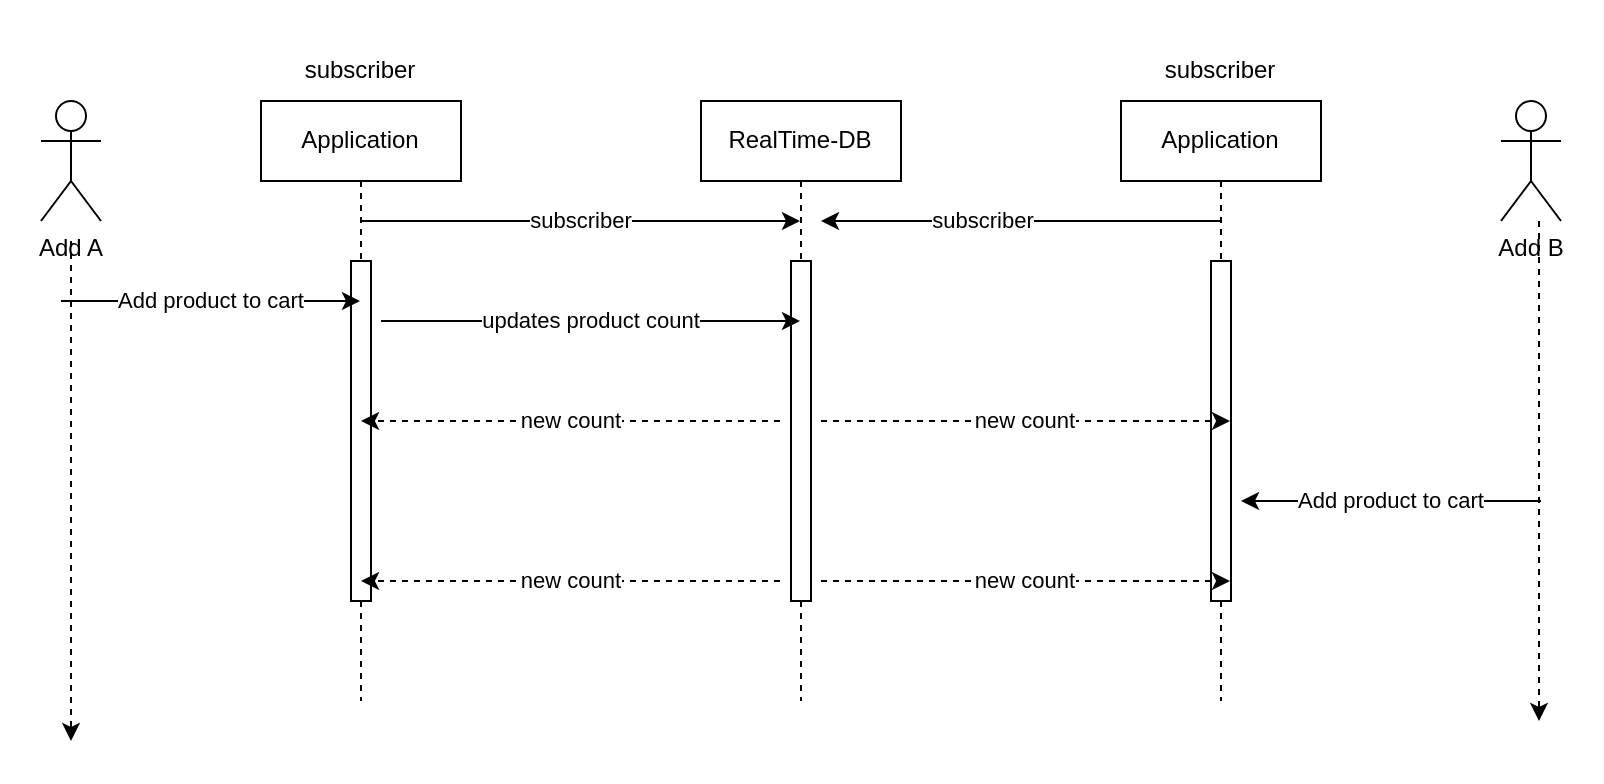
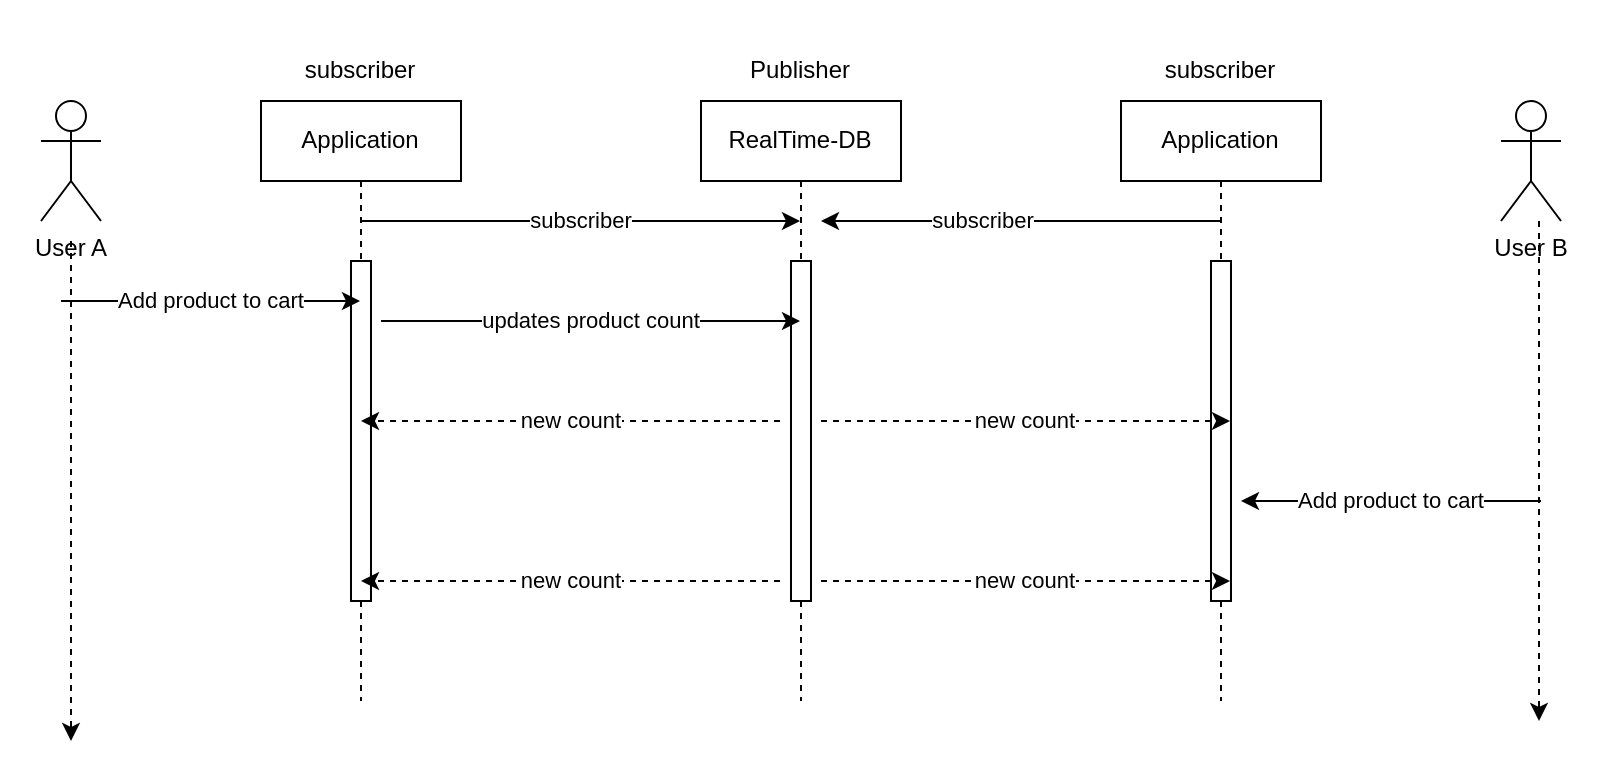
node "Publisher": added
node "Add A": label "Add A" -> "User A"
node "Add B": label "Add B" -> "User B"
